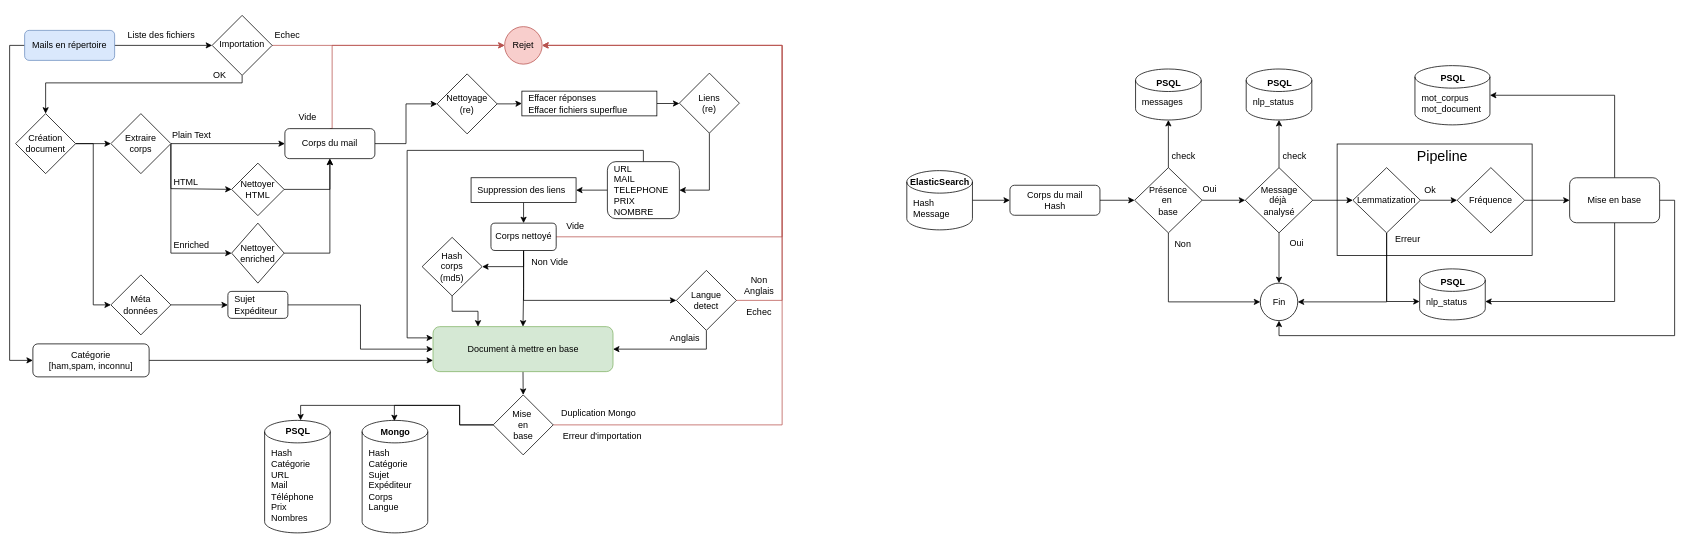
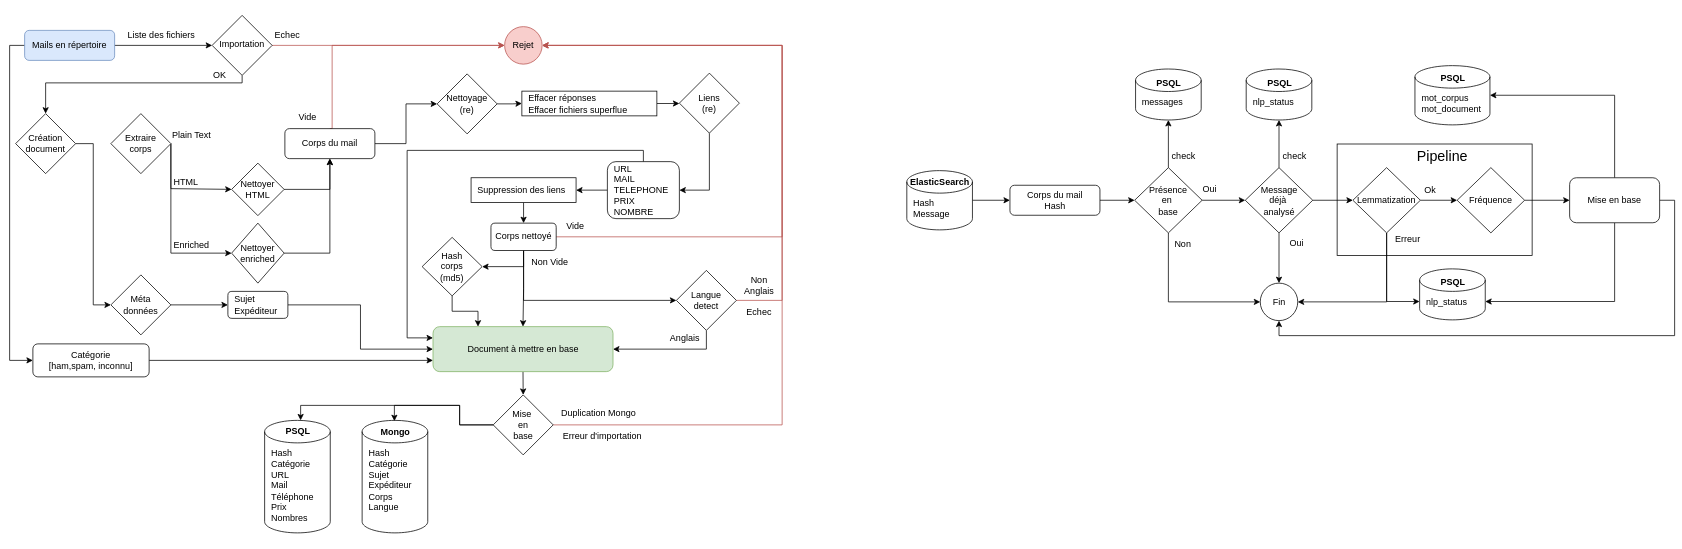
edge "Création document" -> "Extraire corps": removed
edge "Extraire corps" -> "Corps du mail": removed
